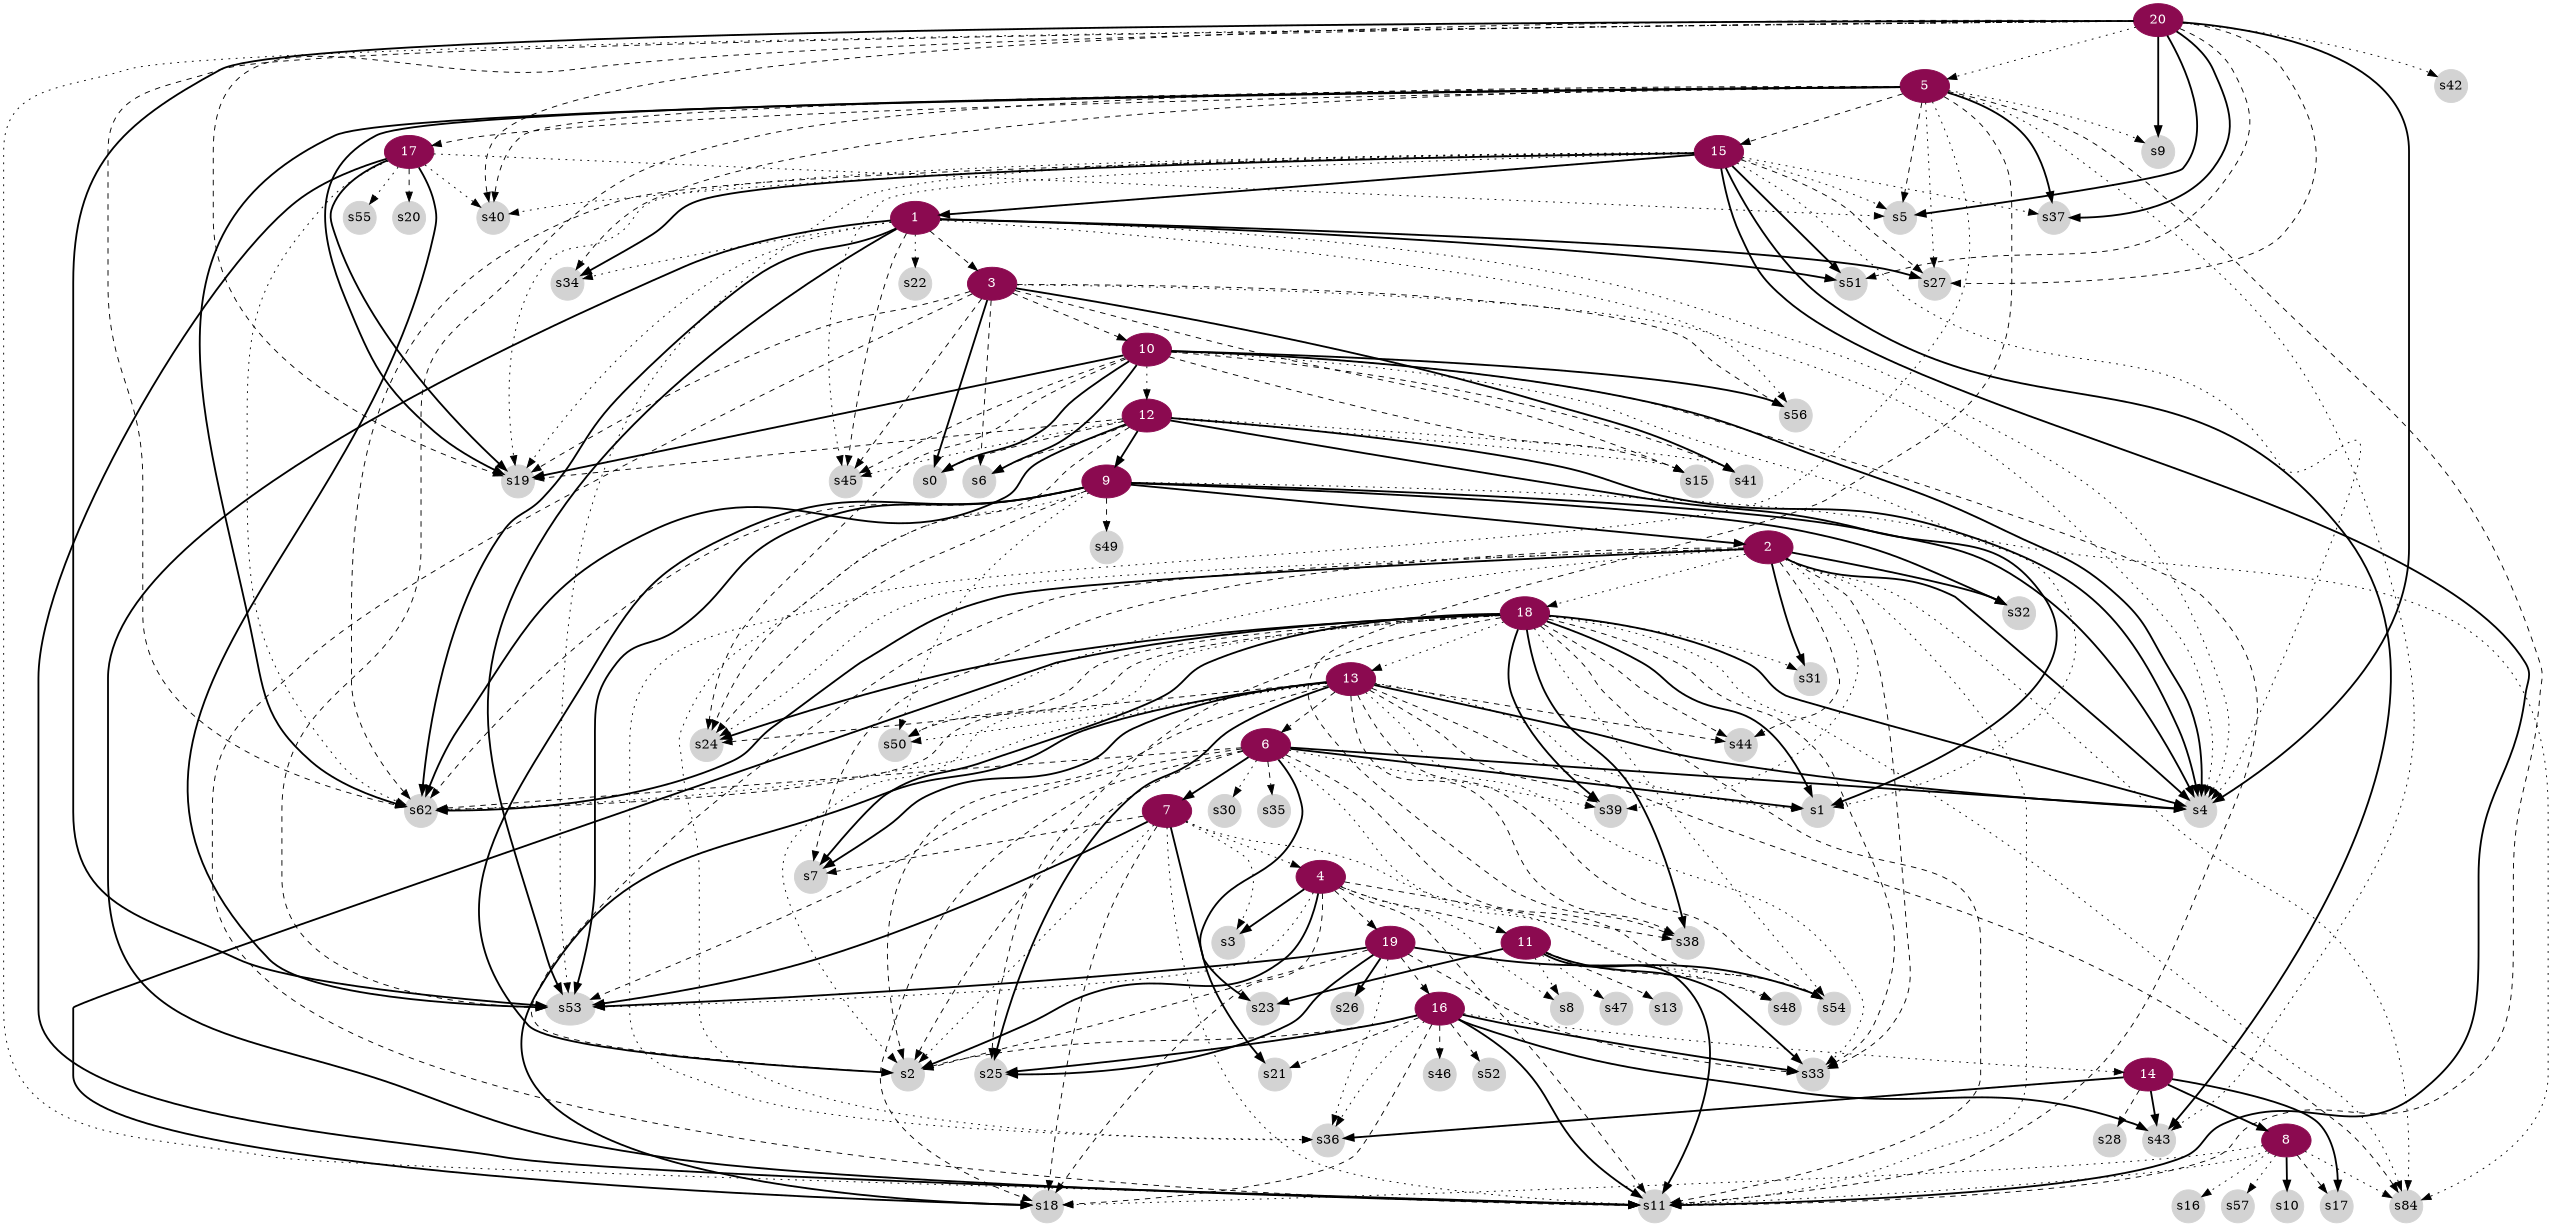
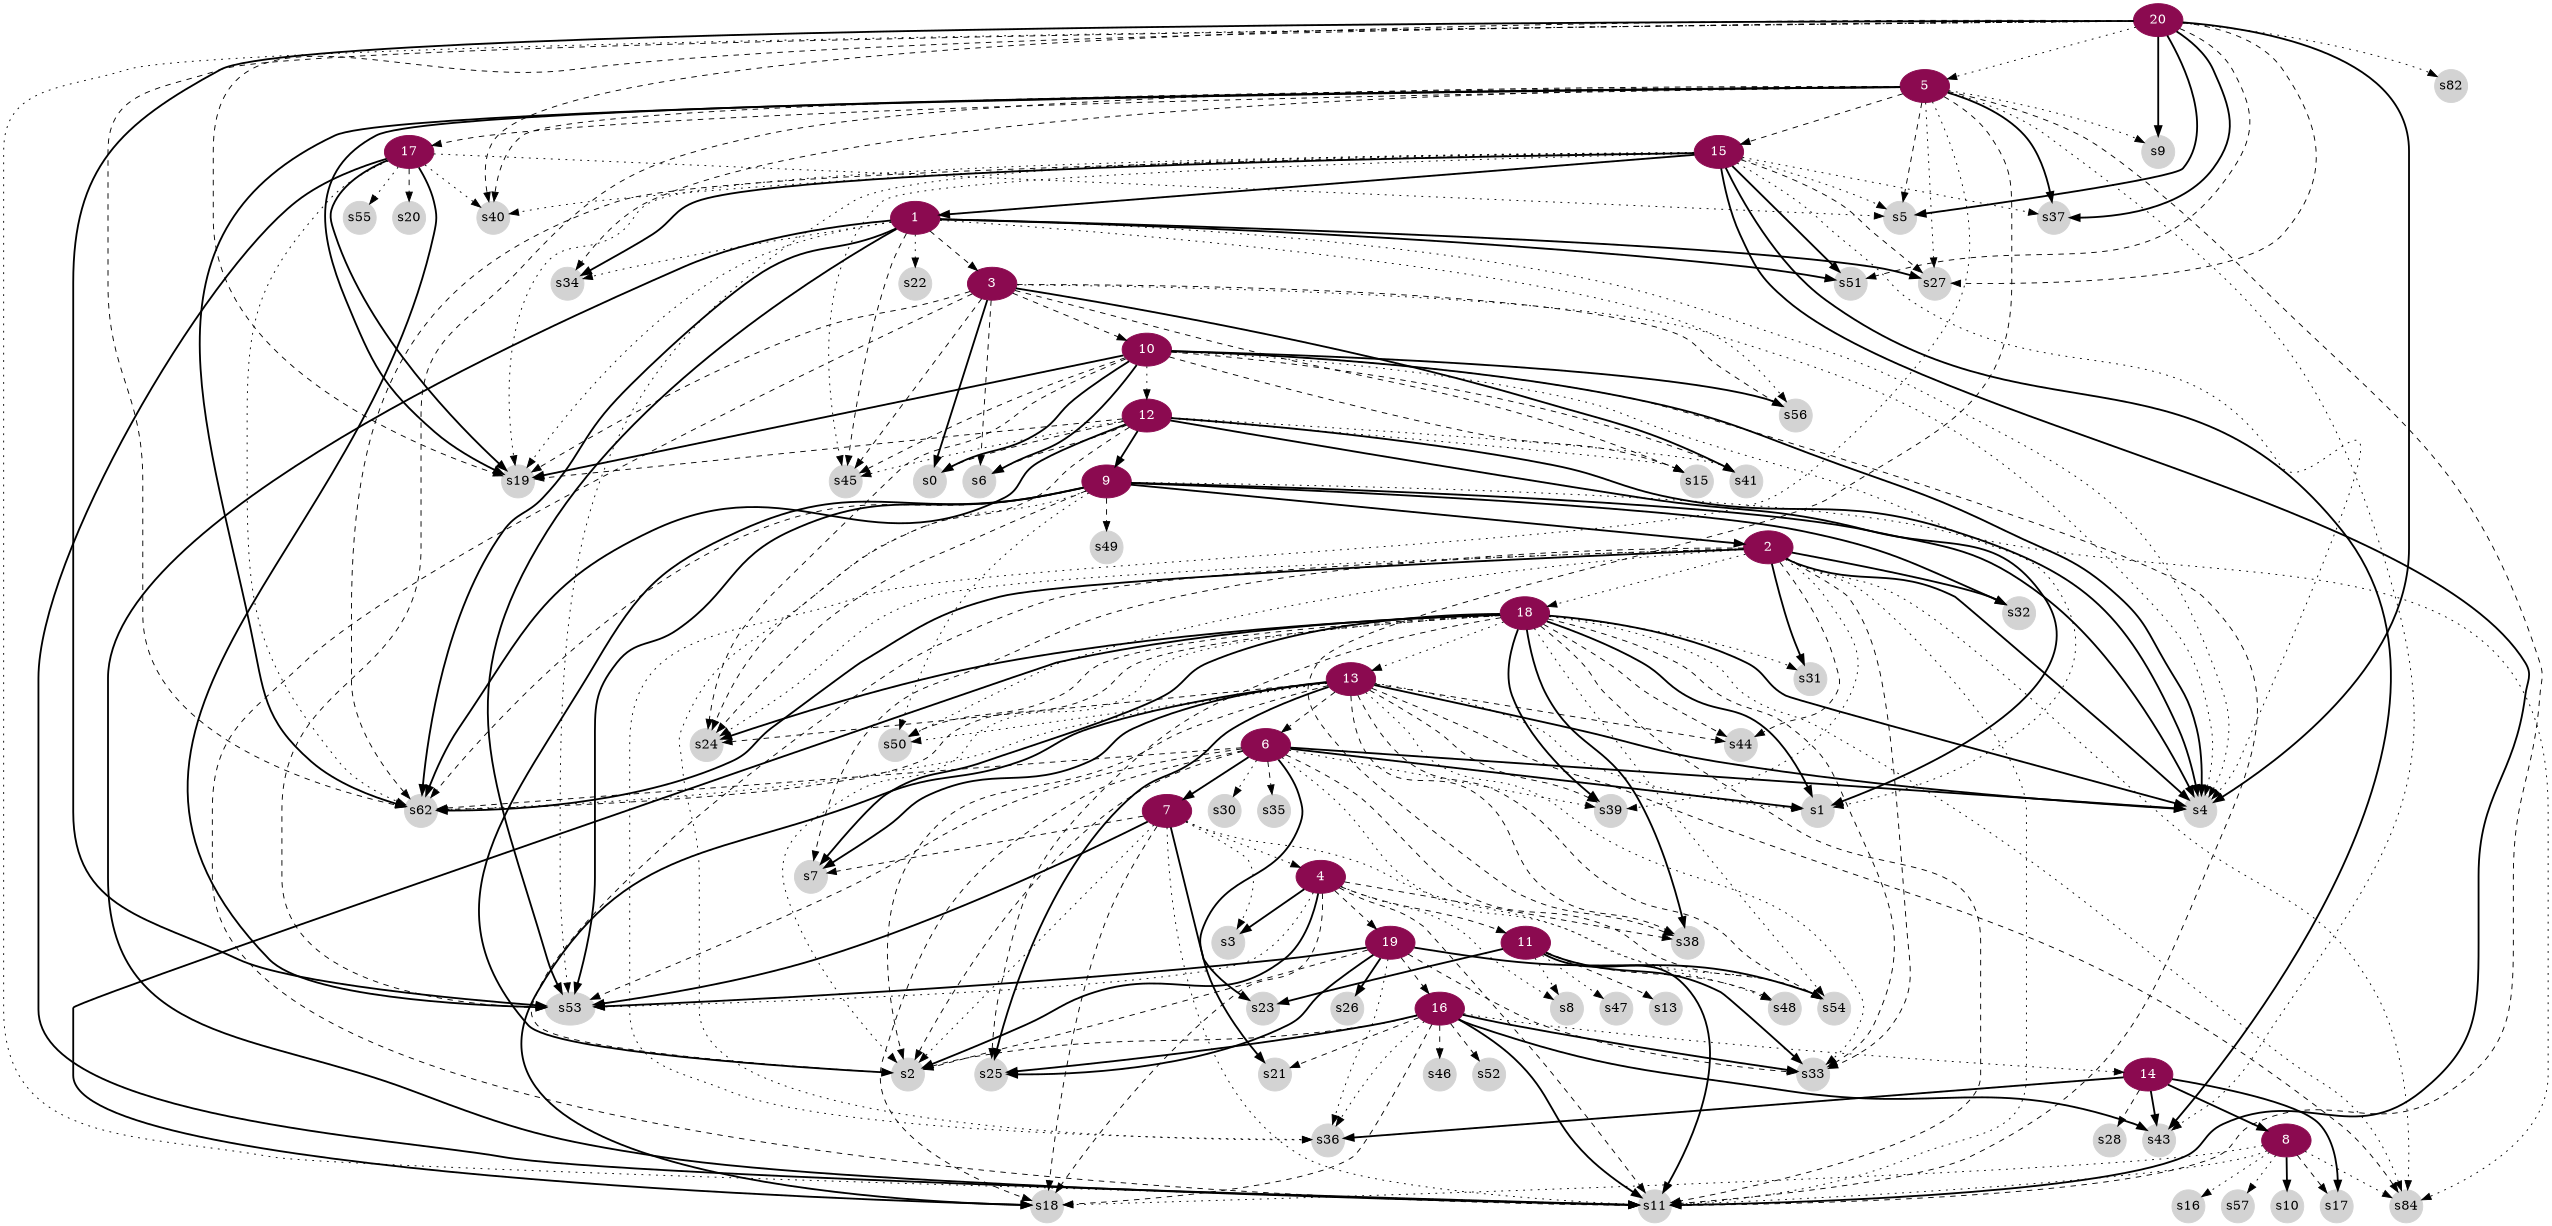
node "s42": label "s42" -> "s82"
